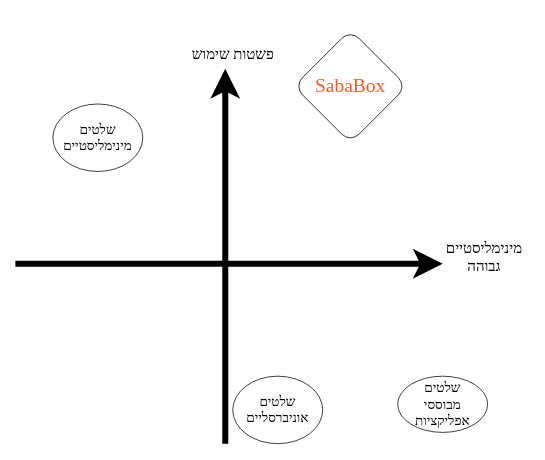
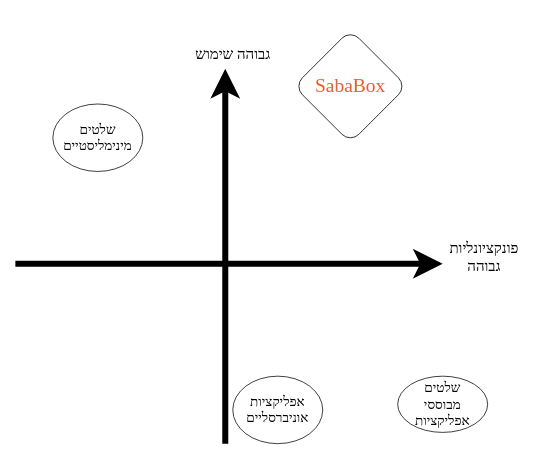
node "פשטות שימוש": label "פשטות שימוש" -> "גבוהה שימוש"
node "מינימליסטיים גבוהה": label "מינימליסטיים גבוהה" -> "פונקציונליות גבוהה"
node "שלטים אוניברסליים": label "שלטים אוניברסליים" -> "אפליקציות אוניברסליים"
